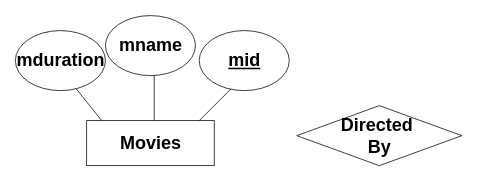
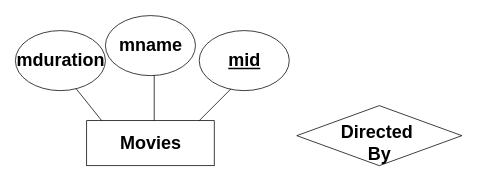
node "Directed By": moved (379, 135) -> (379, 143)
